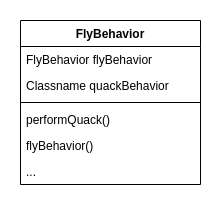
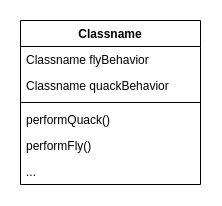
node "FlyBehavior": label "FlyBehavior" -> "Classname"
node "FlyBehavior flyBehavior": label "FlyBehavior flyBehavior" -> "Classname flyBehavior"
node "flyBehavior()": label "flyBehavior()" -> "performFly()"
